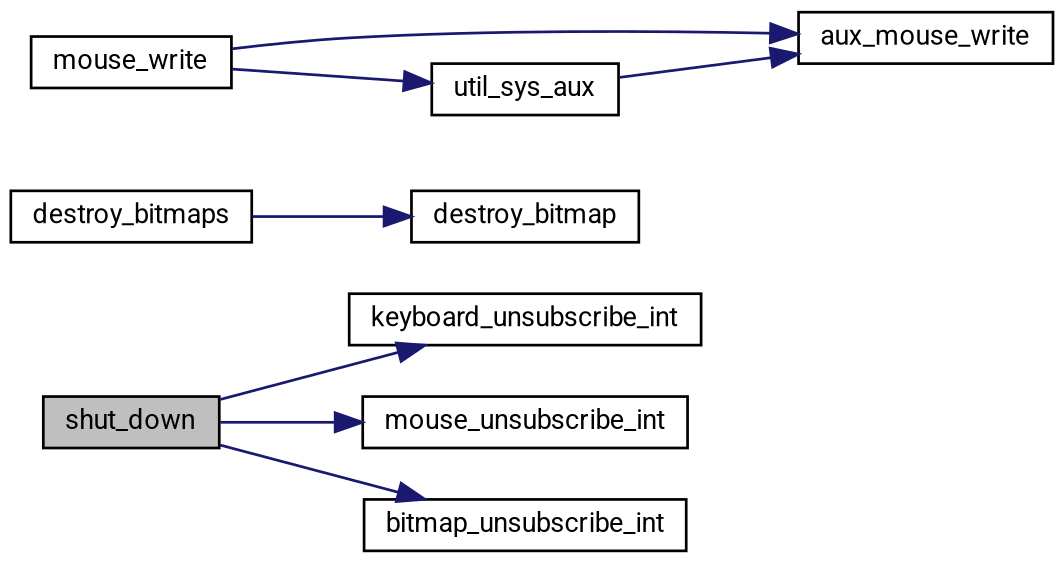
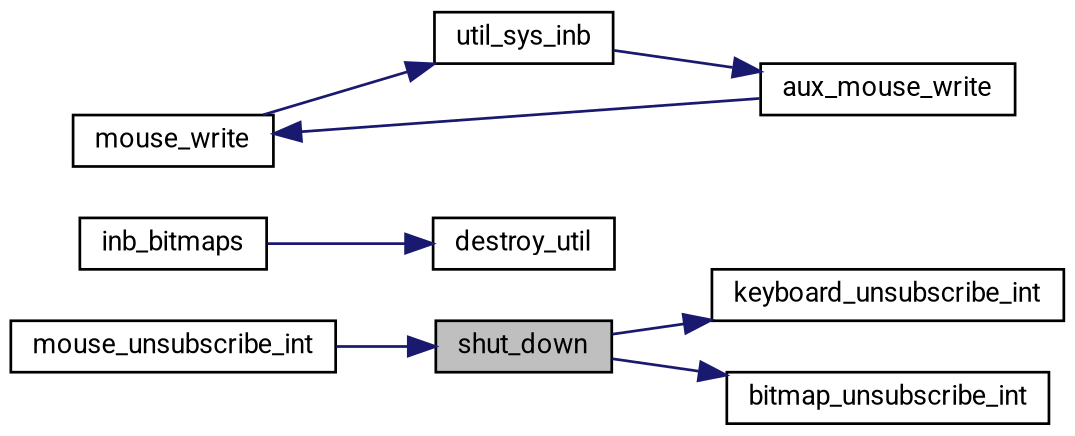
edge "mouse_write" -> "aux_mouse_write": reversed
node "util_sys_aux": label "util_sys_aux" -> "util_sys_inb"
node "destroy_bitmaps": label "destroy_bitmaps" -> "inb_bitmaps"
node "destroy_bitmap": label "destroy_bitmap" -> "destroy_util"
edge "shut_down" -> "mouse_unsubscribe_int": reversed
